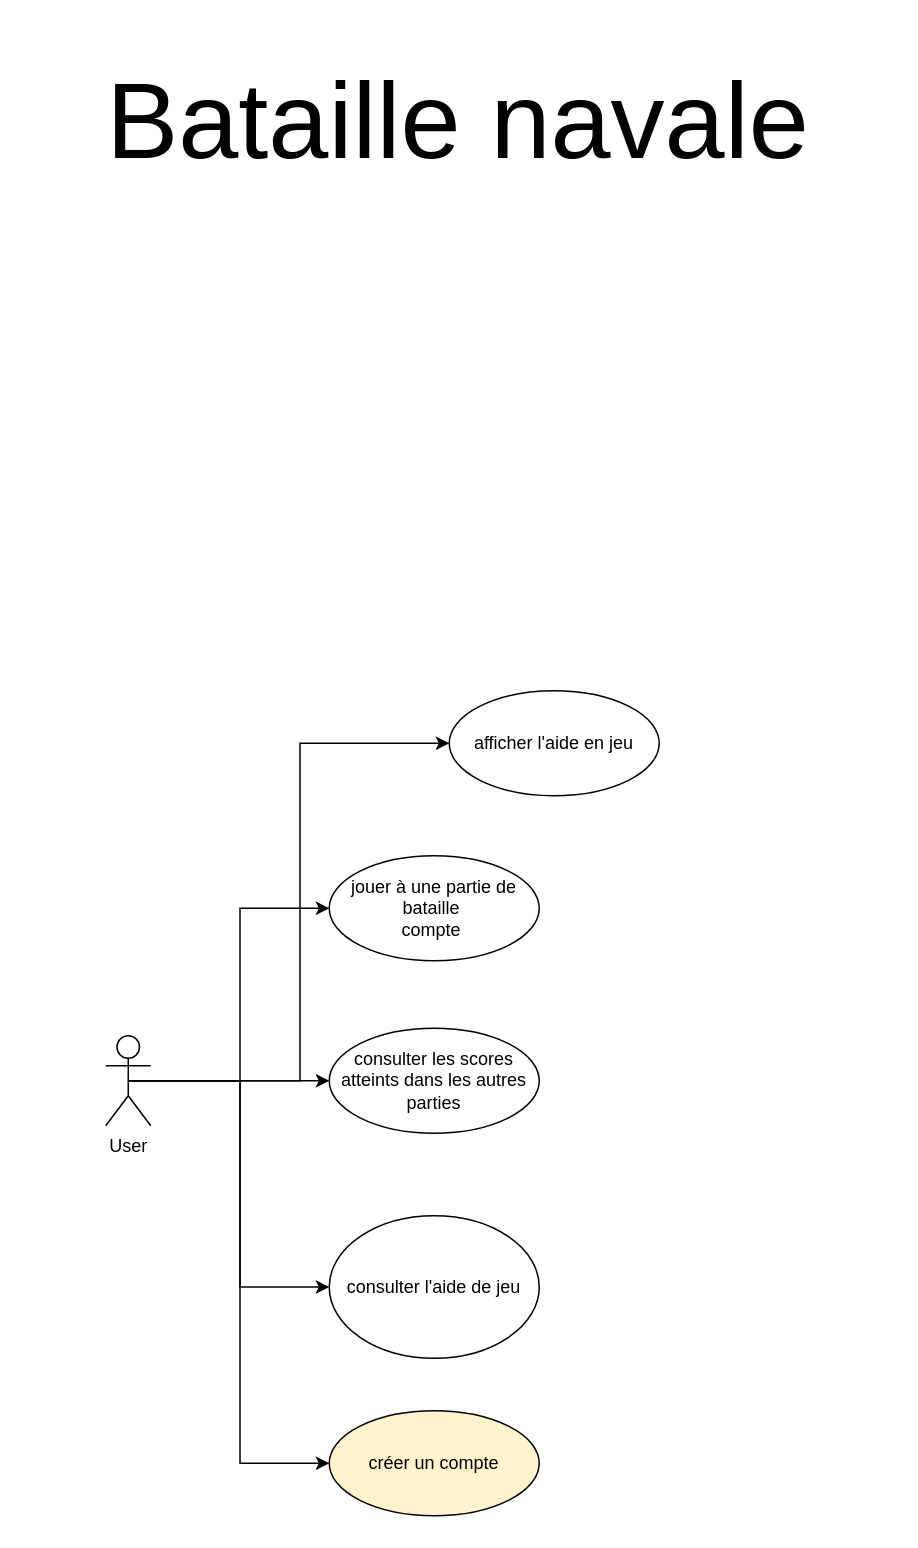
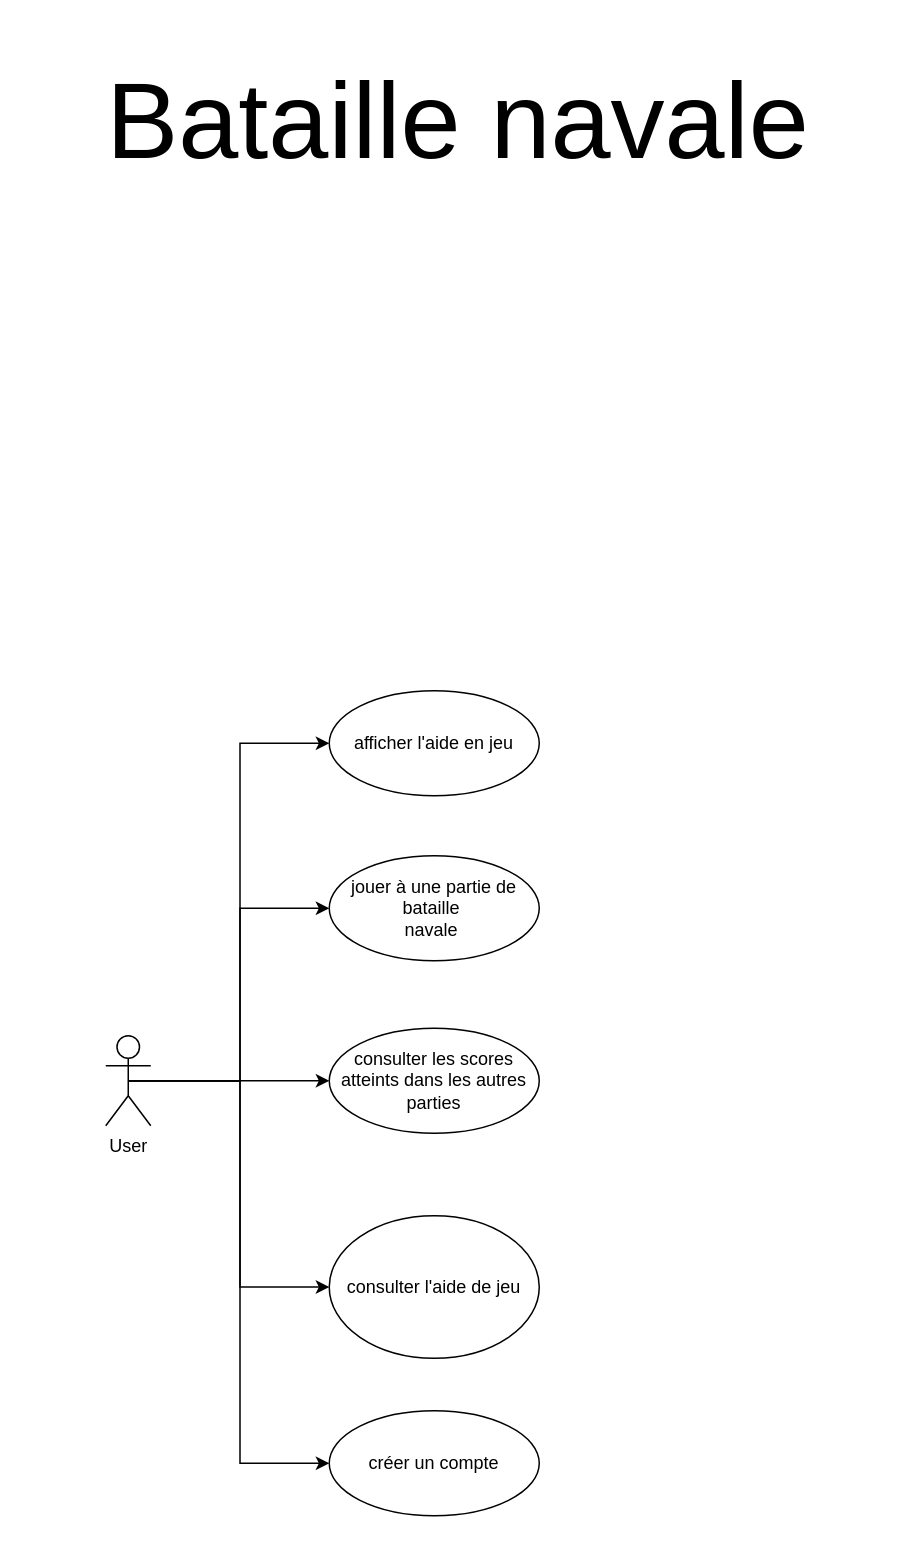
node "afficher l'aide en jeu": moved (554, 743) -> (434, 743)
node "jouer à une partie de bataille compte": label "jouer à une partie de bataille compte" -> "jouer à une partie de bataille navale"
node "créer un compte": fillcolor #fff2cc -> #ffffff
